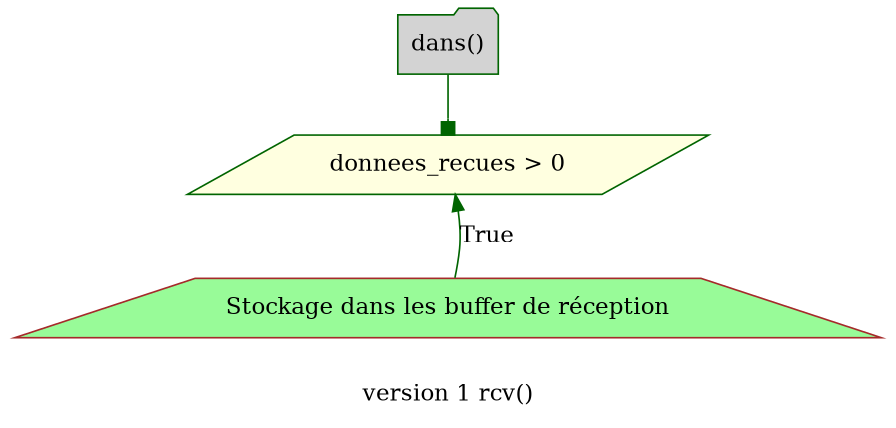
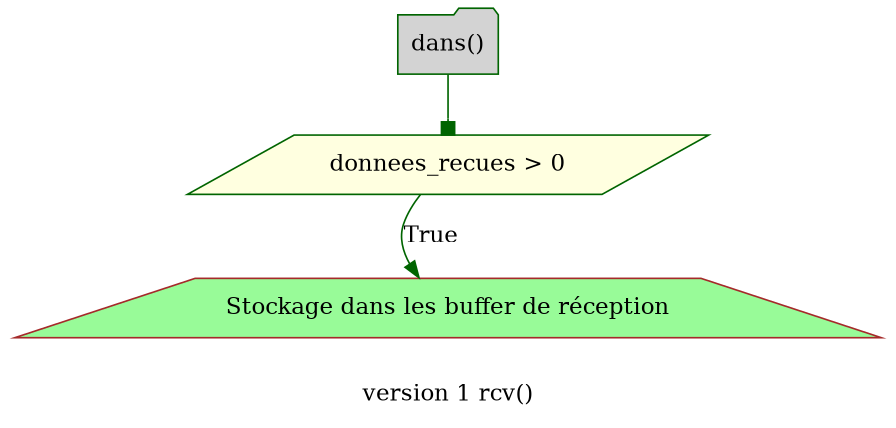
edge "Stockage dans les buffer de réception" -> "donnees_recues > 0": reversed
